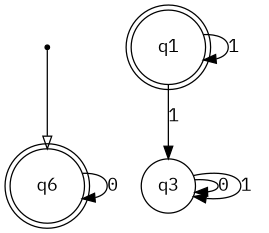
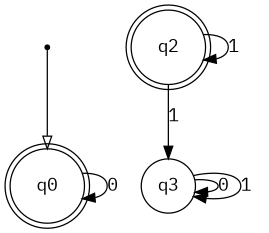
node "q1": label "q1" -> "q2"
node "q6": label "q6" -> "q0"
